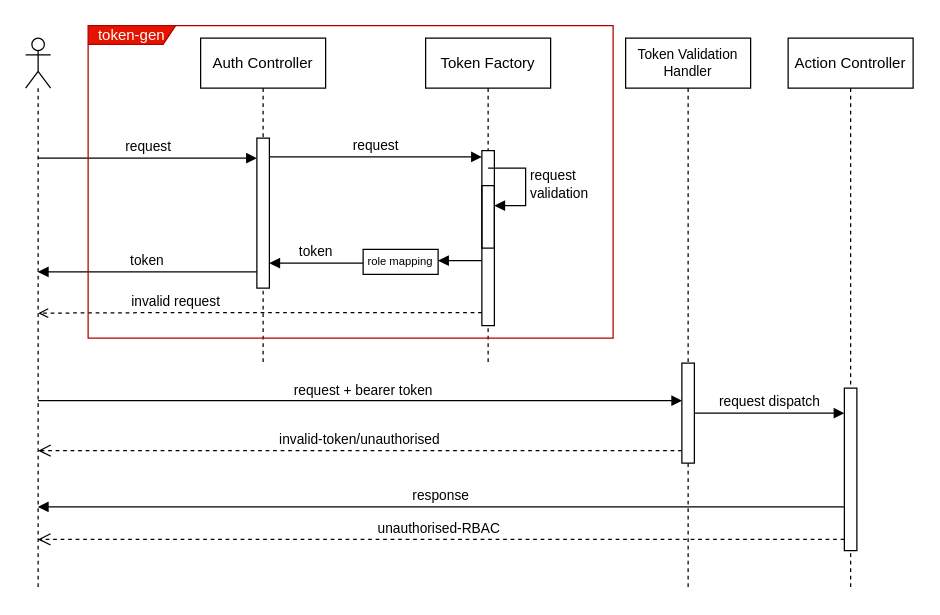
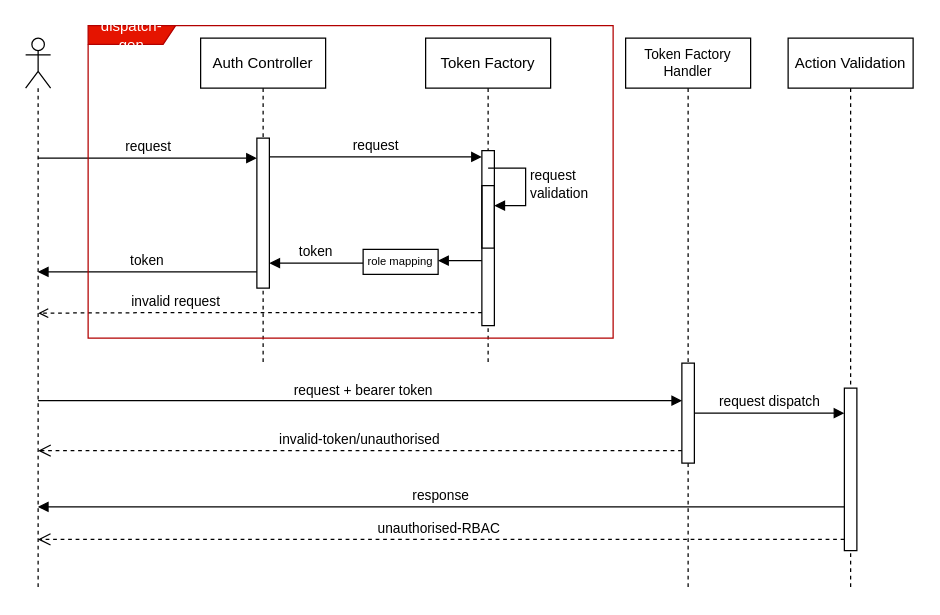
node "token-gen": label "token-gen" -> "dispatch-gen"
node "Token Validation Handler": label "Token Validation Handler" -> "Token Factory Handler"
node "Action Controller": label "Action Controller" -> "Action Validation"
